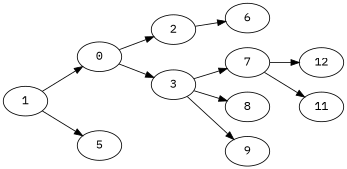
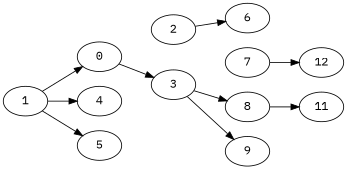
edge "0" -> "2": removed
edge "3" -> "7": removed
edge "7" -> "11": now "8" -> "11"
node "4": added
